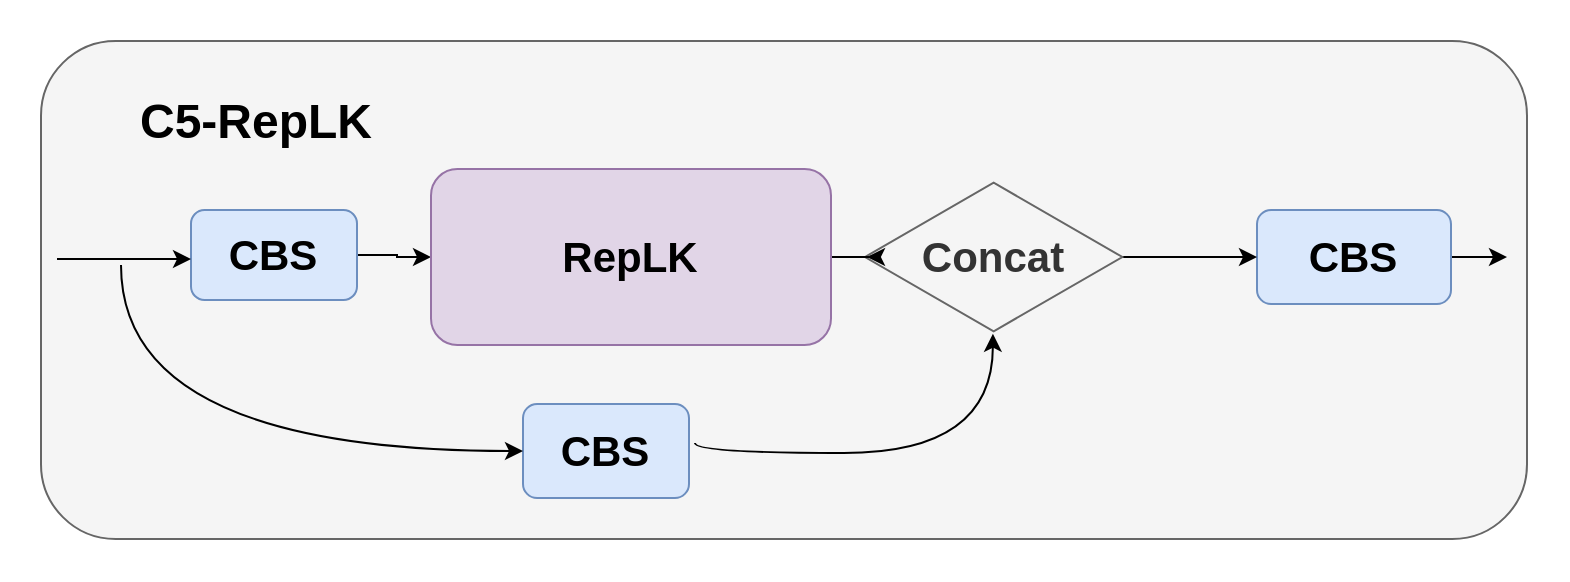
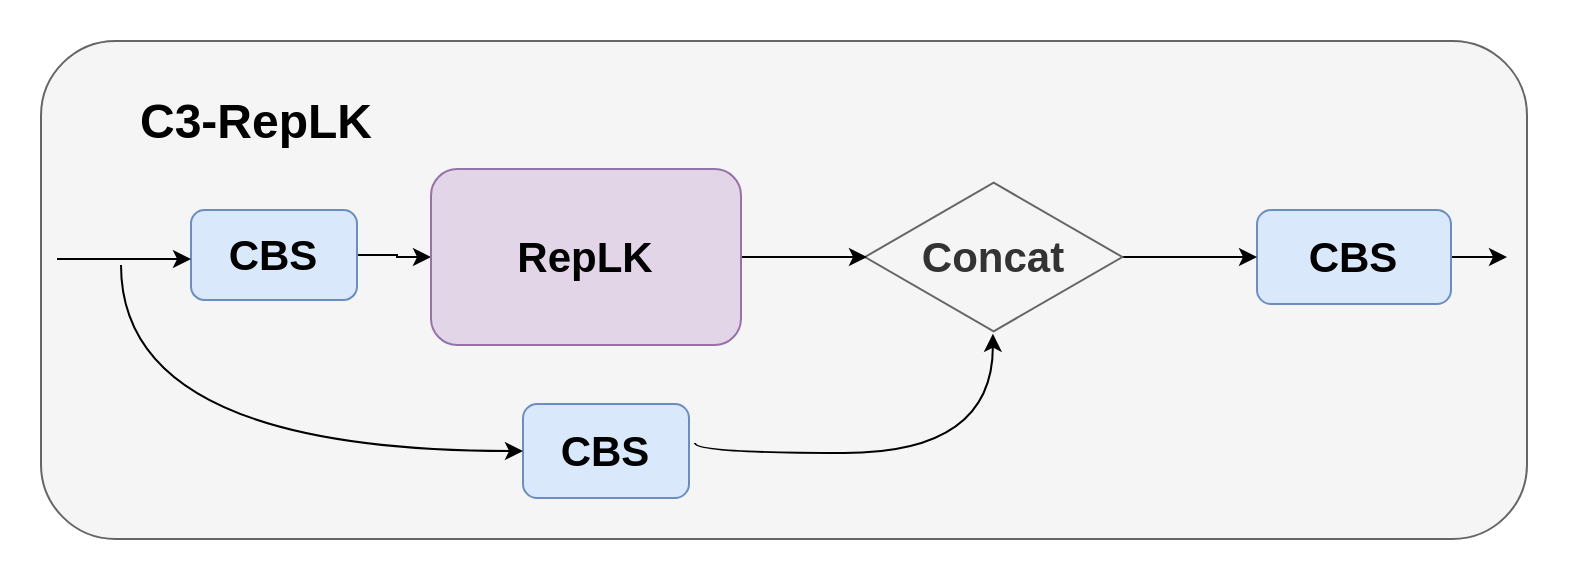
node "C5-RepLK": label "C5-RepLK" -> "C3-RepLK"
node "RepLK": size 400x176 -> 310x176
